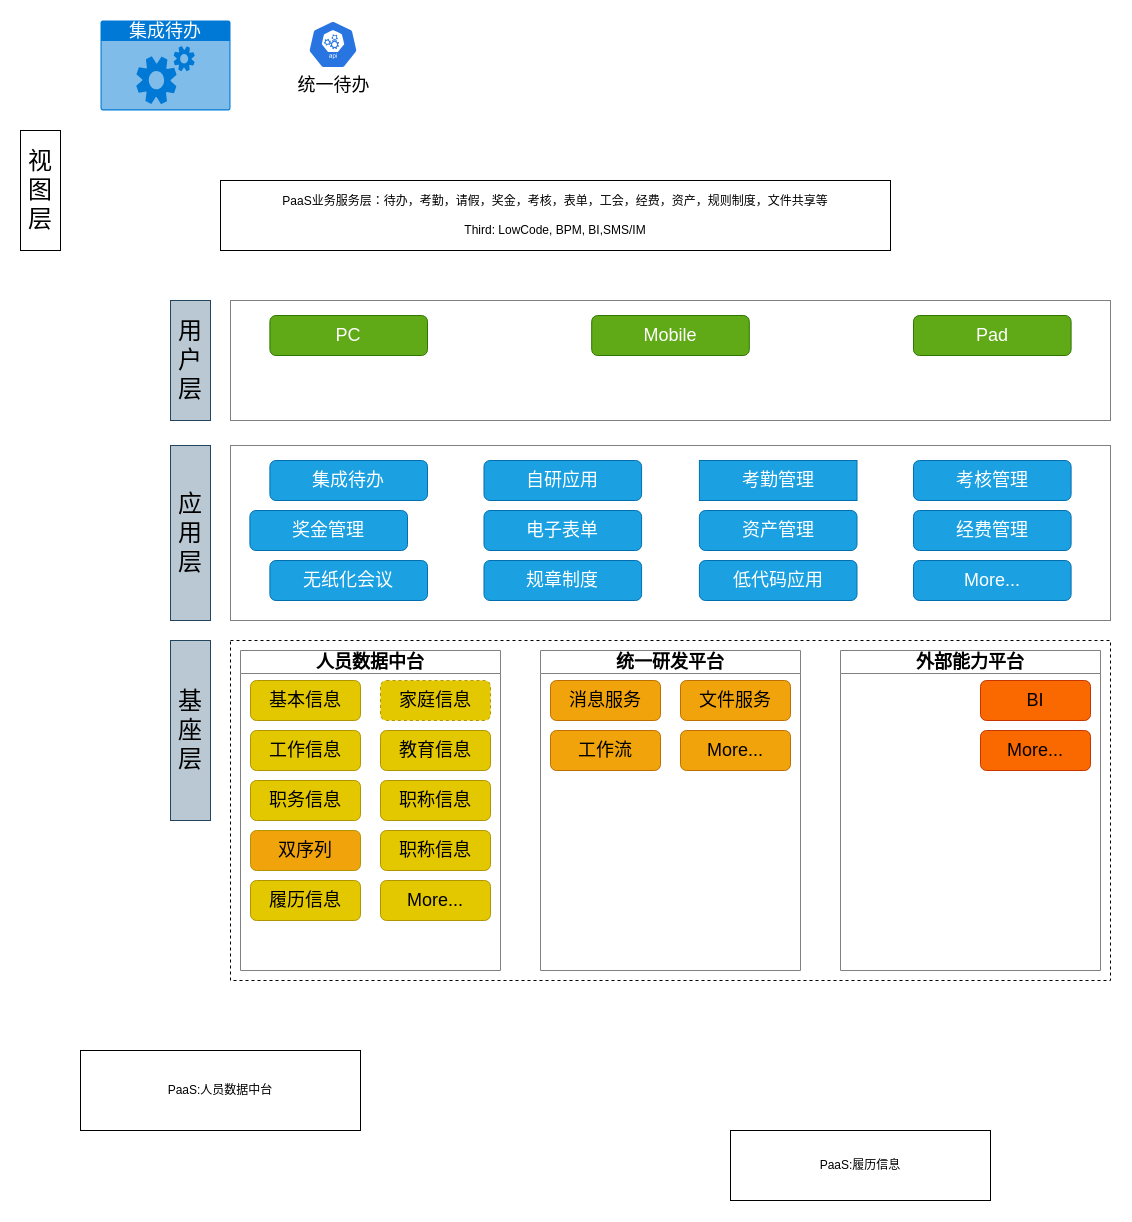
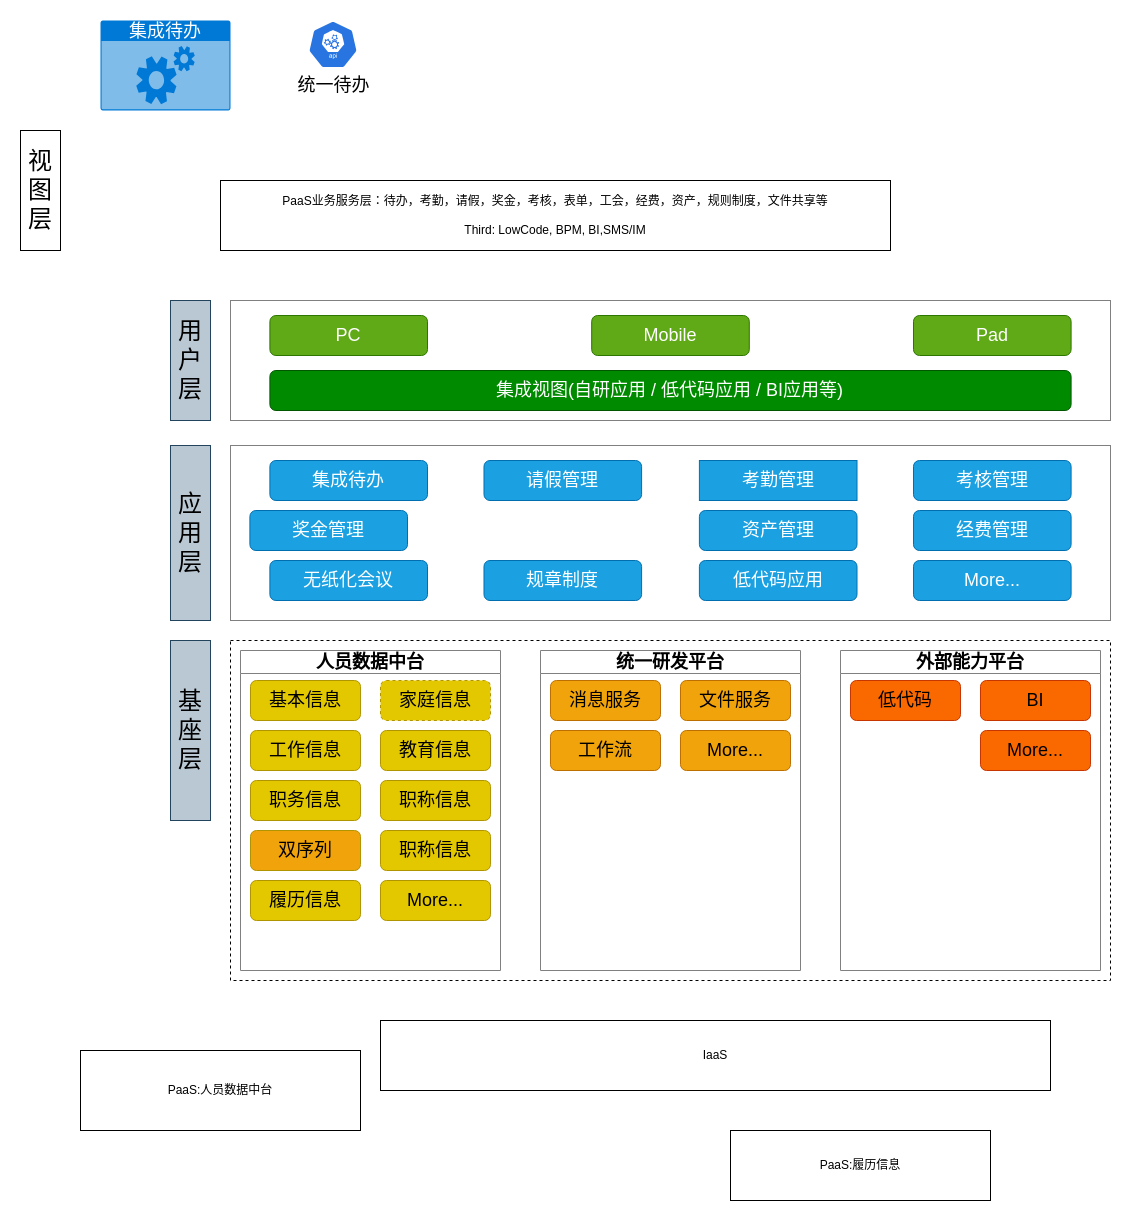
node "集成视图(自研应用 / 低代码应用 / BI应用等)": added
node "自研应用": label "自研应用" -> "请假管理"
node "电子表单": removed
node "低代码": added
node "IaaS": added
